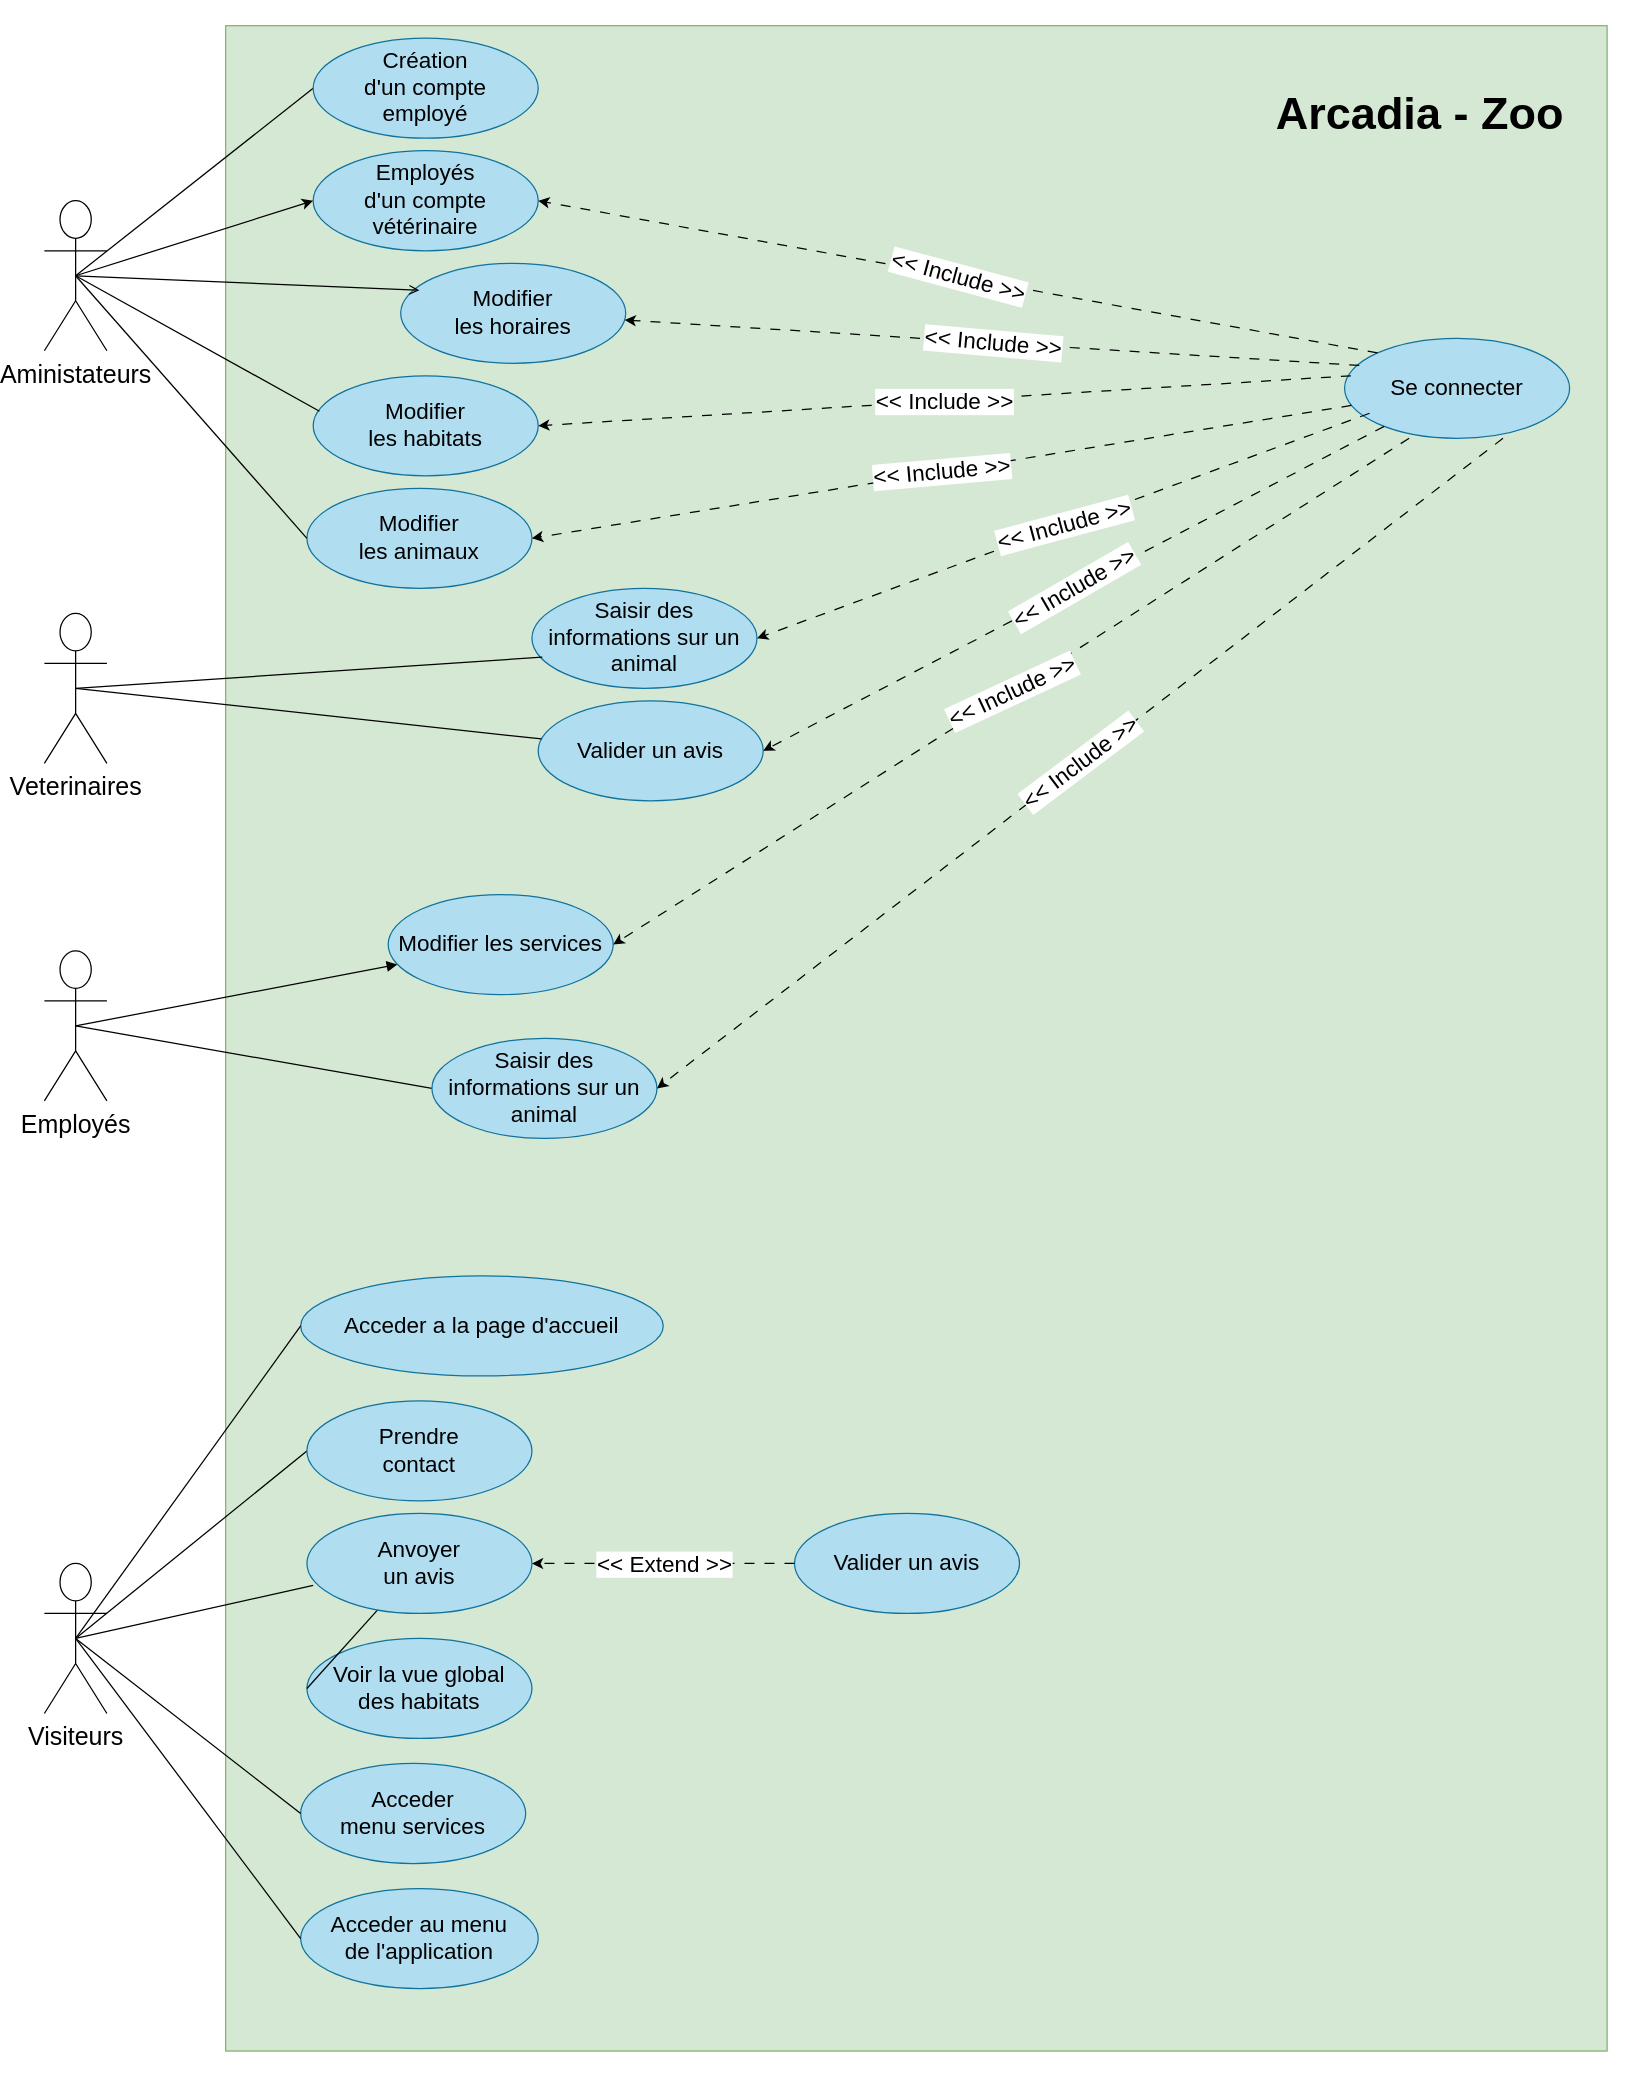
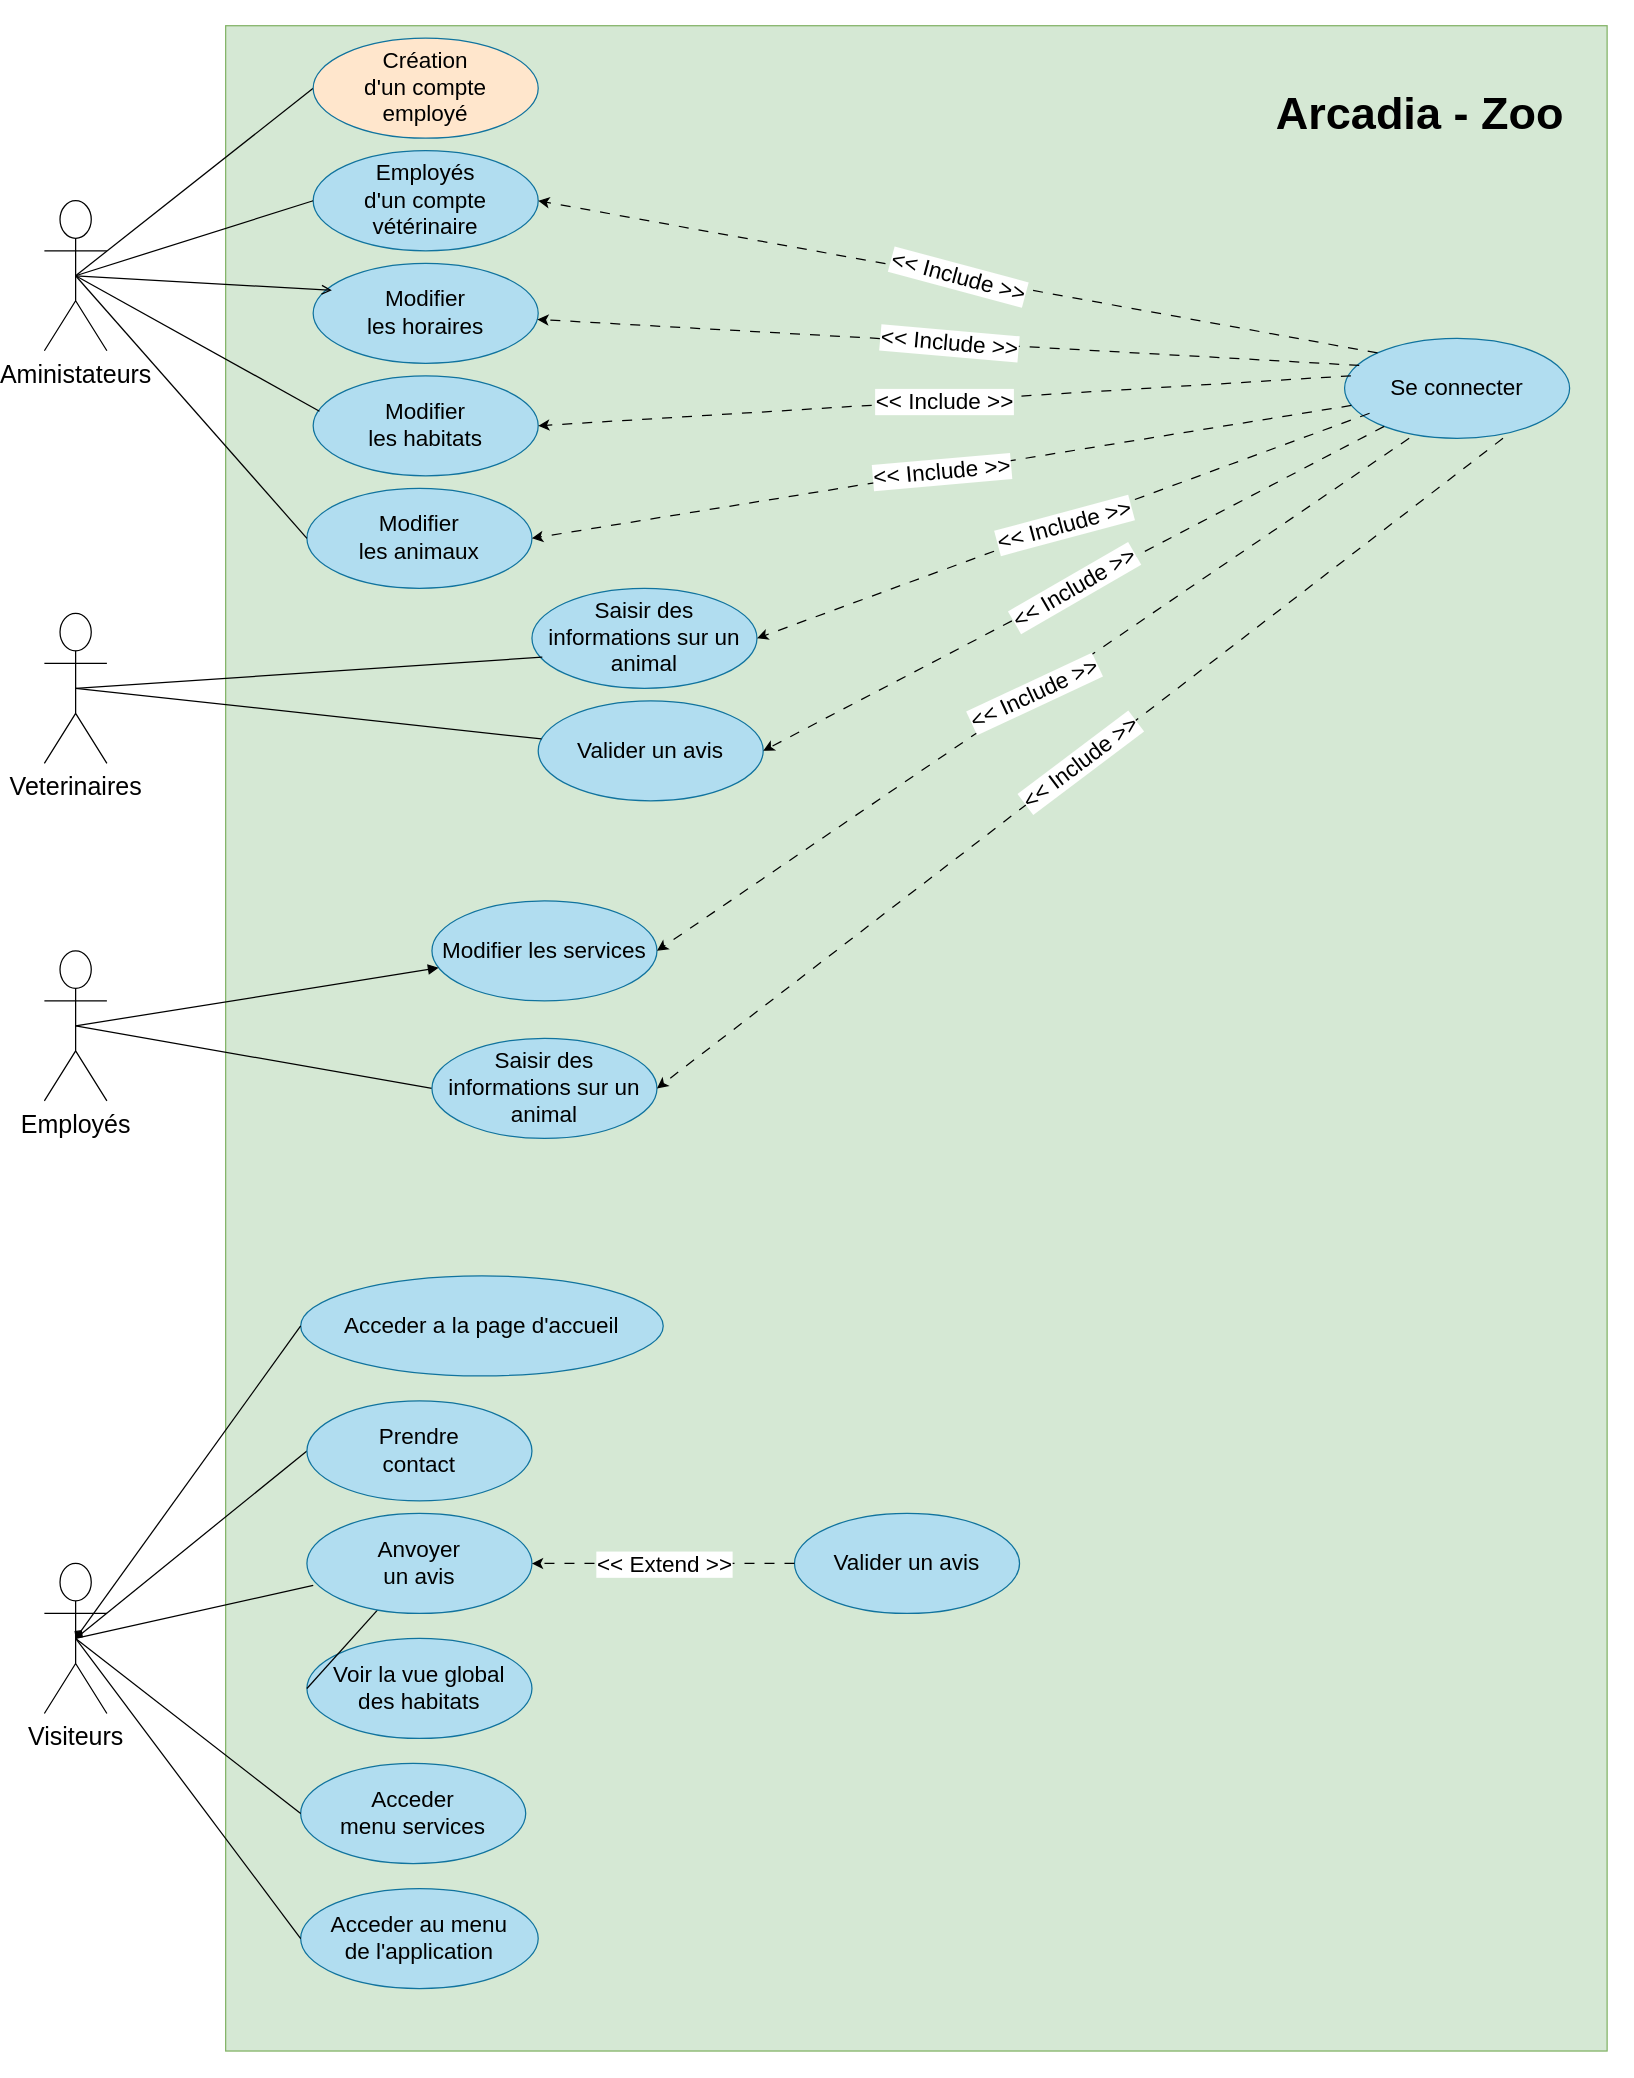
node "Création d'un compte employé": fillcolor #b1ddf0 -> #ffe6cc
edge "Aministateurs" -> "Employés d'un compte vétérinaire": arrowhead classic -> none
node "Modifier les horaires": moved (513, 313) -> (426, 313)
node "Modifier les services": moved (501, 944) -> (544, 951)
edge "Acceder a la page d'accueil" -- "Visiteurs": arrowhead none -> diamond
